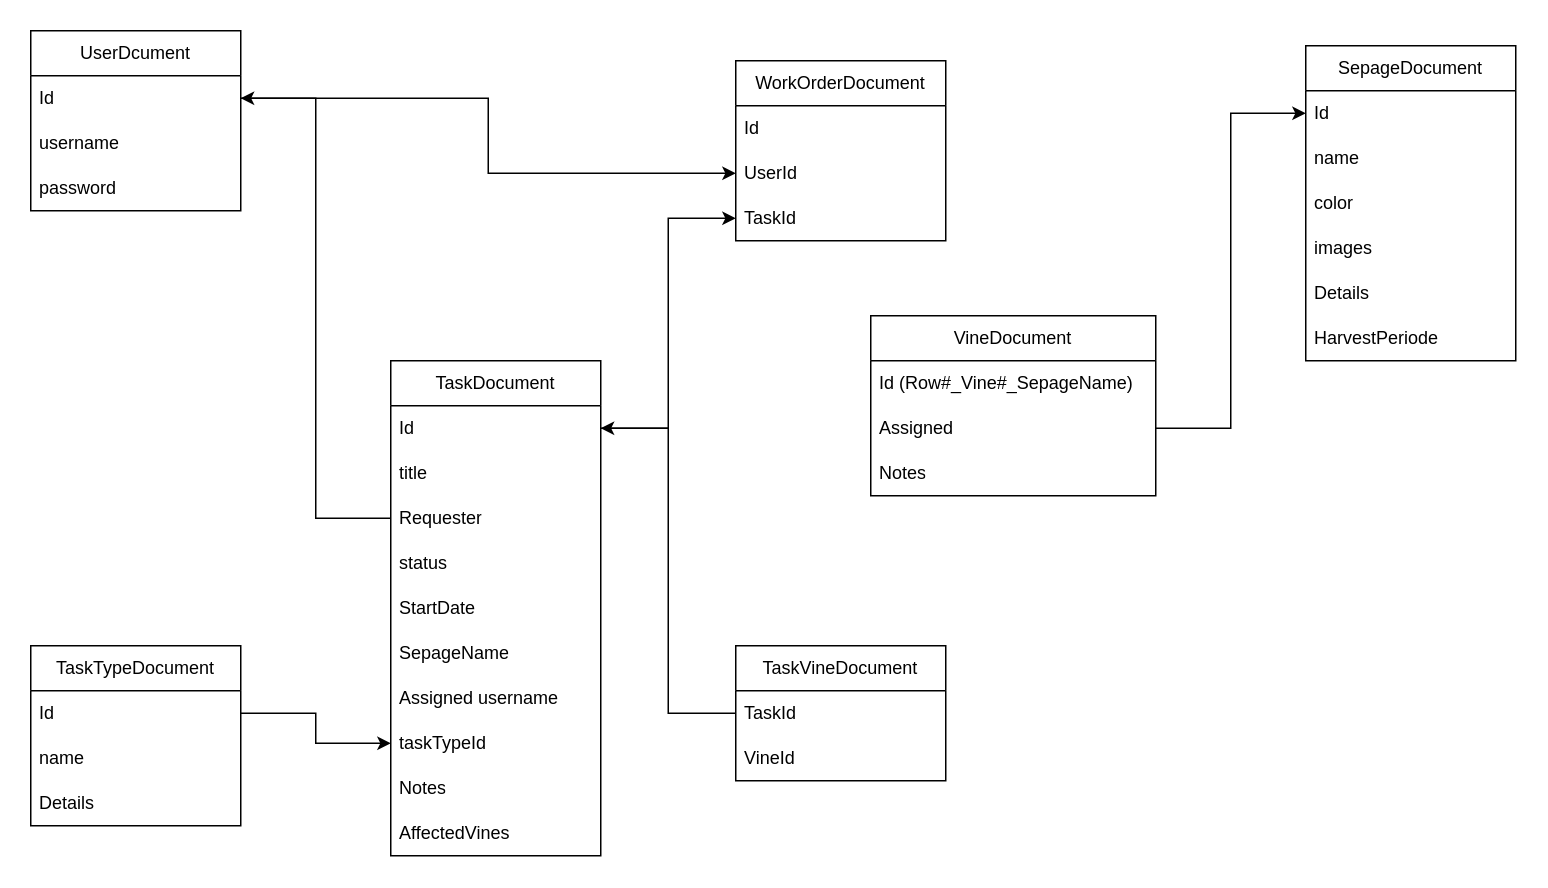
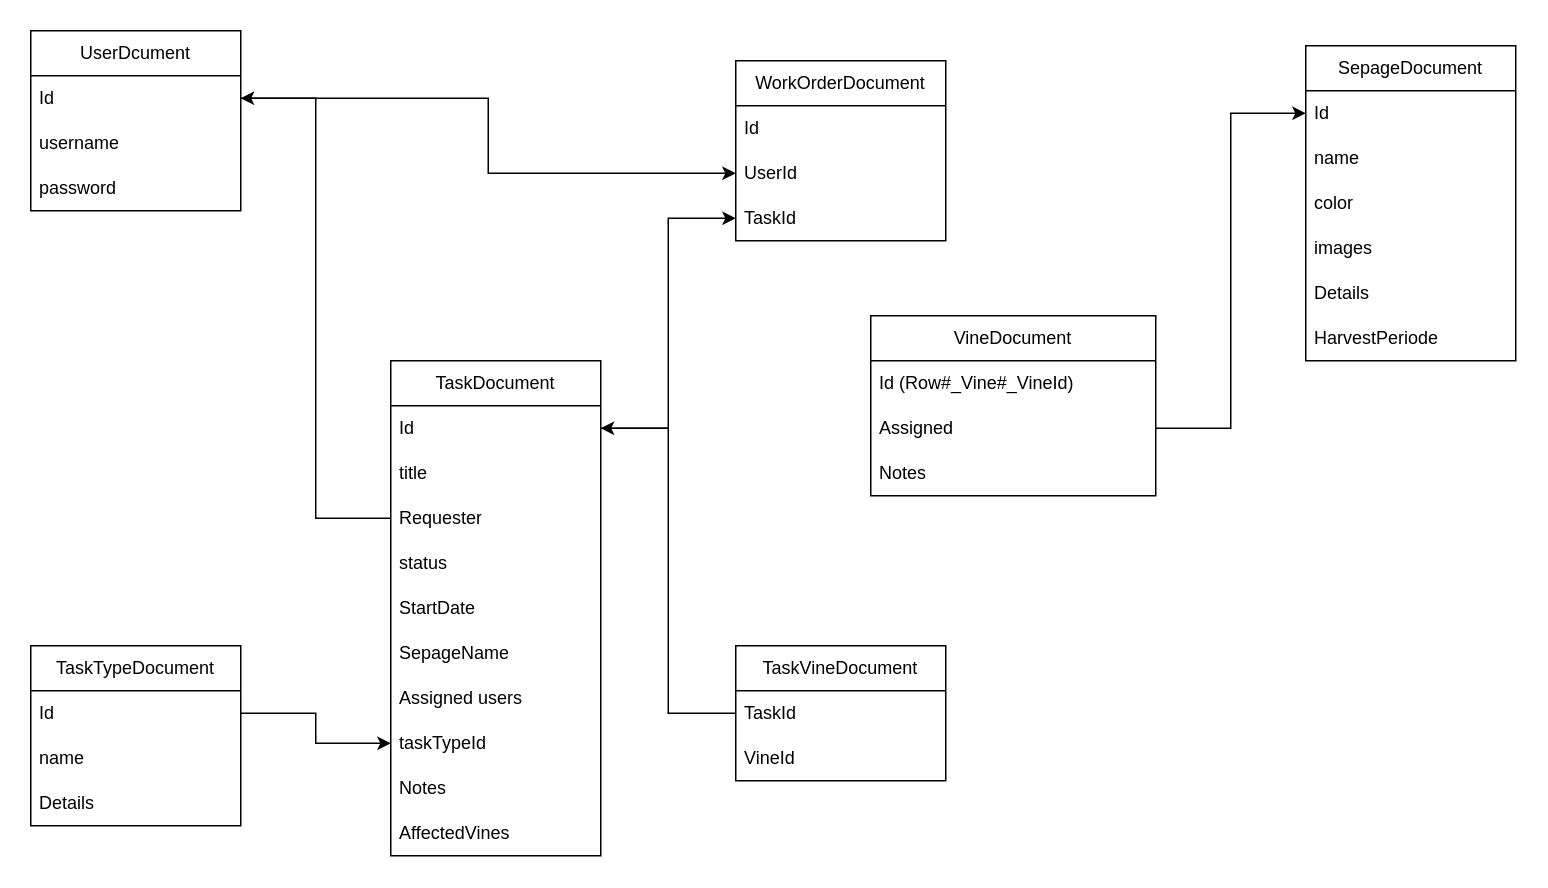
node "Id (Row#_Vine#_SepageName)": label "Id (Row#_Vine#_SepageName)" -> "Id (Row#_Vine#_VineId)"
node "Assigned username": label "Assigned username" -> "Assigned users"
